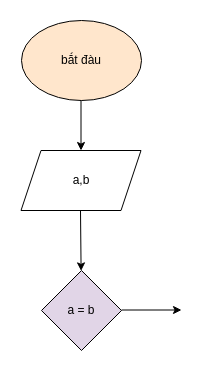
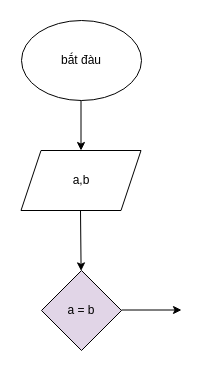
node "bắt đàu": fillcolor #ffe6cc -> #ffffff
